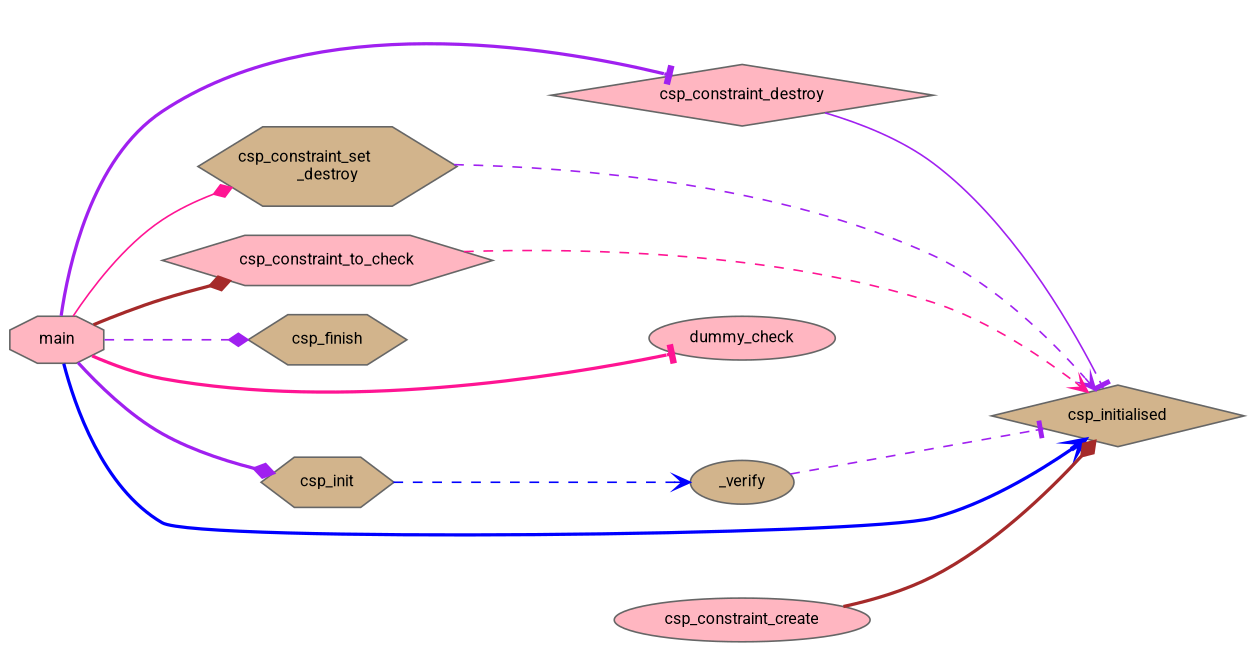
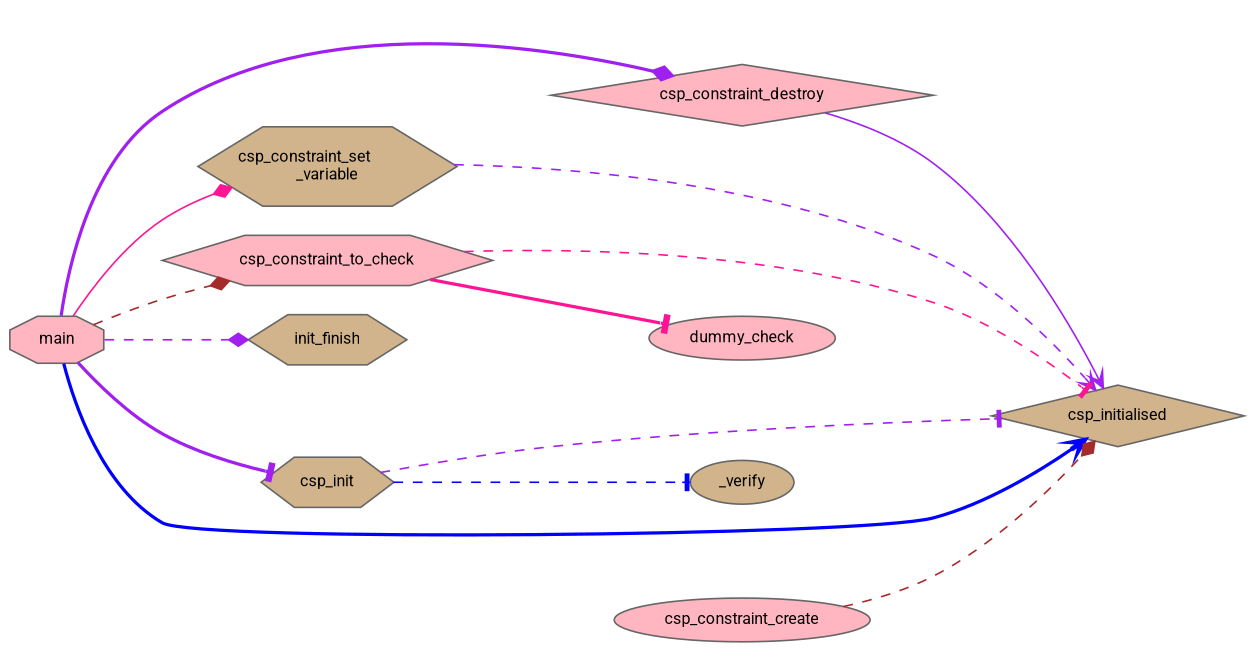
edge "main" -> "csp_constraint_destroy": arrowhead tee -> diamond
node "csp_constraint_set _destroy": label "csp_constraint_set _destroy" -> "csp_constraint_set _variable"
edge "csp_constraint_destroy" -> "csp_initialised": arrowhead tee -> vee
edge "csp_constraint_to_check" -> "csp_initialised": arrowhead vee -> tee
edge "main" -> "csp_constraint_to_check": style bold -> dashed
node "csp_finish": label "csp_finish" -> "init_finish"
edge "main" -> "dummy_check": now "csp_constraint_to_check" -> "dummy_check"
edge "main" -> "csp_init": arrowhead diamond -> tee
edge "_verify" -> "csp_initialised": now "csp_init" -> "csp_initialised"
edge "csp_init" -> "_verify": arrowhead vee -> tee
edge "csp_constraint_create" -> "csp_initialised": style bold -> dashed
